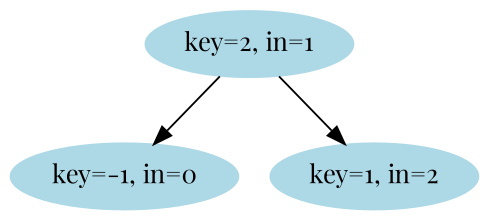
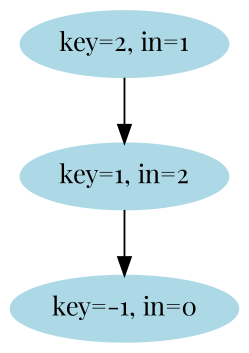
edge "key=2, in=1" -> "key=-1, in=0": now "key=1, in=2" -> "key=-1, in=0"
